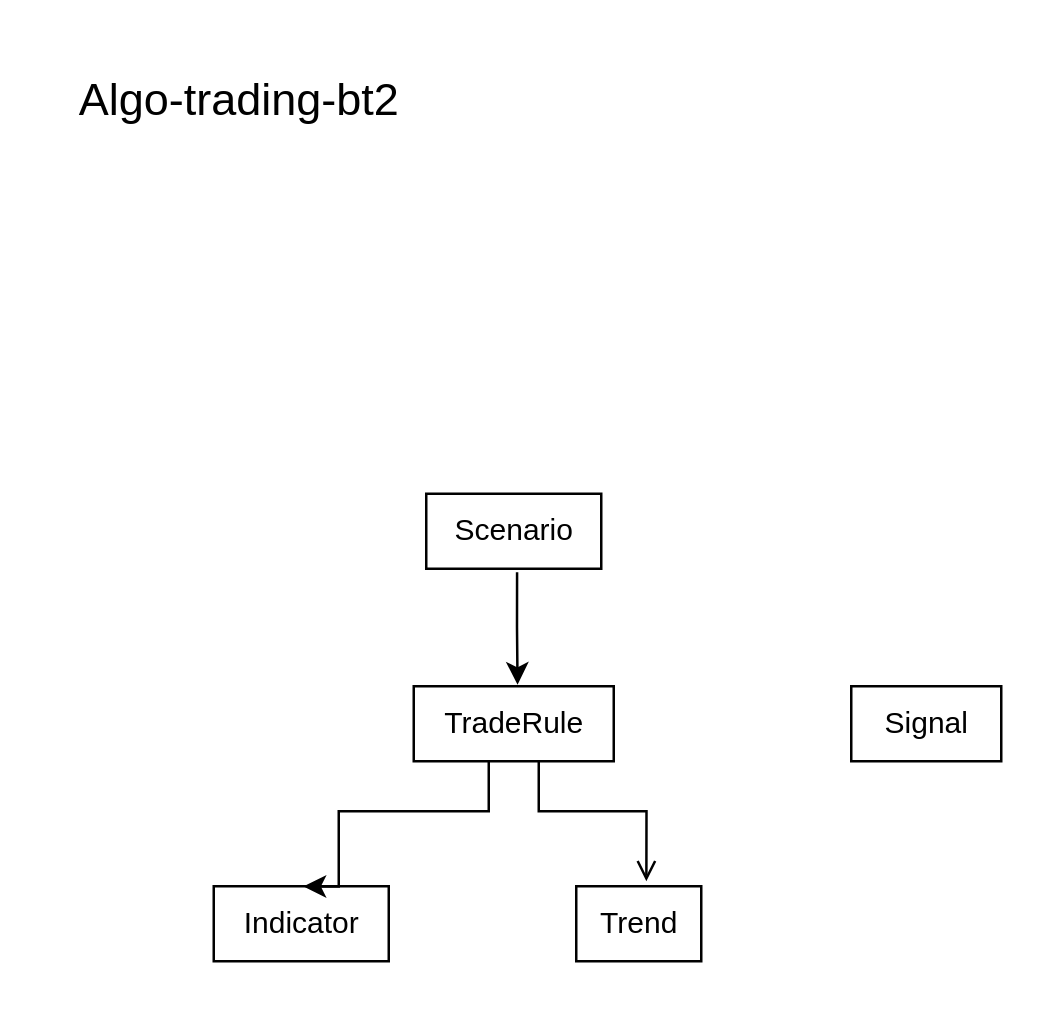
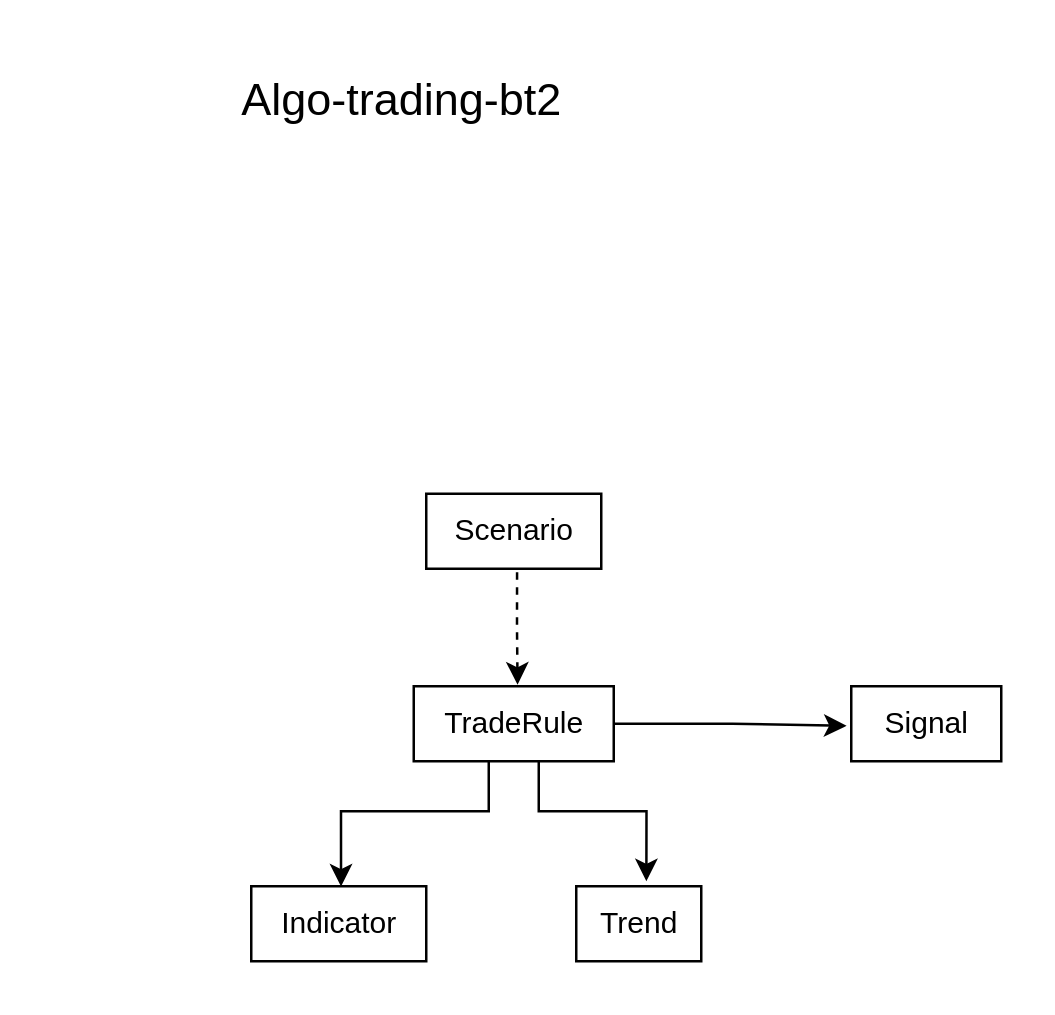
node "Algo-trading-bt2": moved (239, 101) -> (401, 101)
edge "Scenario" -> "TradeRule": style solid -> dashed
edge "TradeRule" -> "Signal": added
edge "TradeRule" -> "Trend": arrowhead open -> classic
node "Indicator": moved (301, 924) -> (339, 924)
